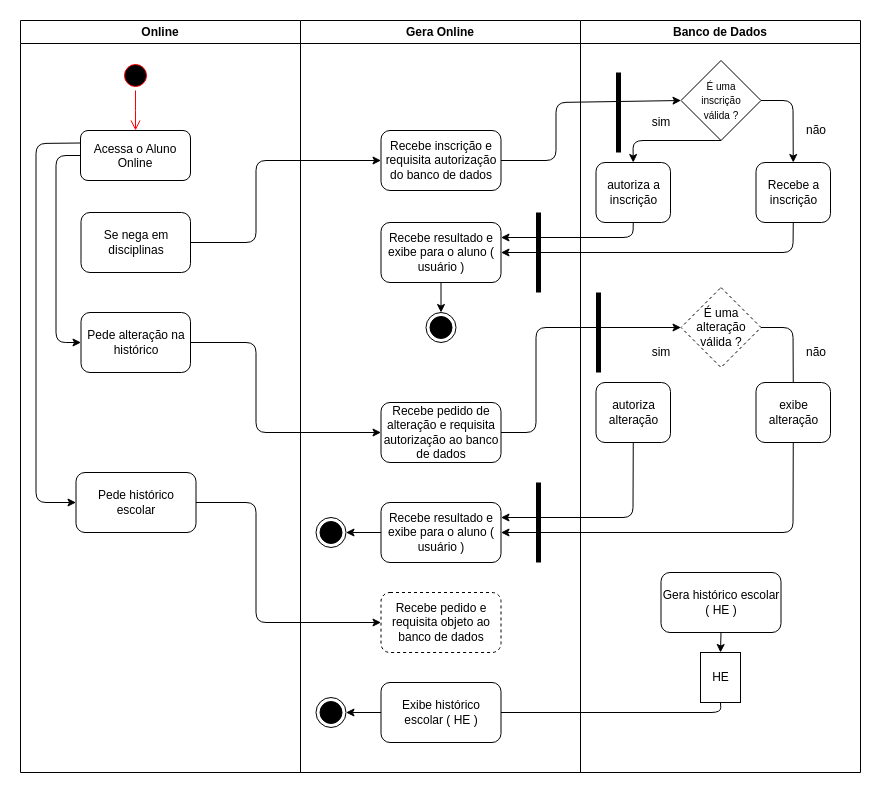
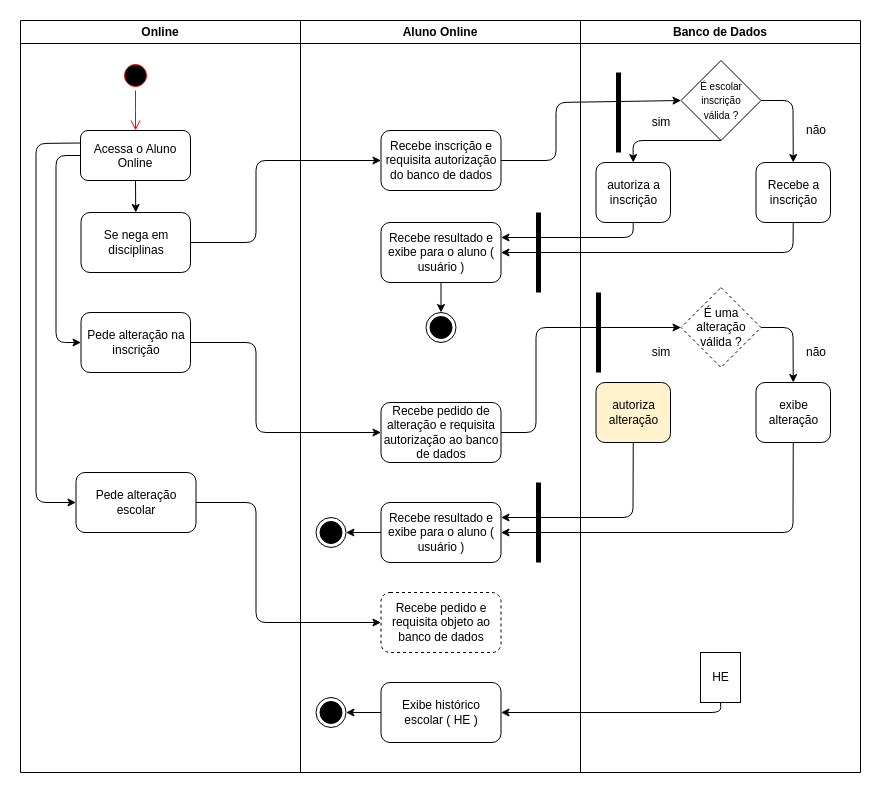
node "Gera Online": label "Gera Online" -> "Aluno Online"
node "É uma inscrição válida ?": label "É uma inscrição válida ?" -> "É escolar inscrição válida ?"
edge "Acessa o Aluno Online" -> "Se nega em disciplinas": added
node "Pede alteração na histórico": label "Pede alteração na histórico" -> "Pede alteração na inscrição"
edge "É uma alteração válida ?" -- "exibe alteração": arrowhead none -> classic
node "autoriza alteração": fillcolor #ffffff -> #fff2cc
node "Pede histórico escolar": label "Pede histórico escolar" -> "Pede alteração escolar"
node "Gera histórico escolar ( HE )": removed
edge "Gera histórico escolar ( HE )" -> "HE": removed
edge "HE" -- "Exibe histórico escolar ( HE )": arrowhead none -> classic
